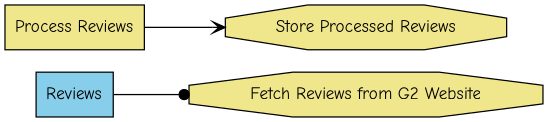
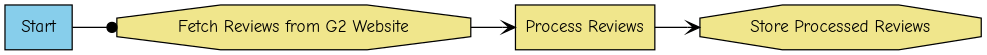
edge "Fetch Reviews from G2 Website" -> "Process Reviews": added
node "Reviews": label "Reviews" -> "Start"
